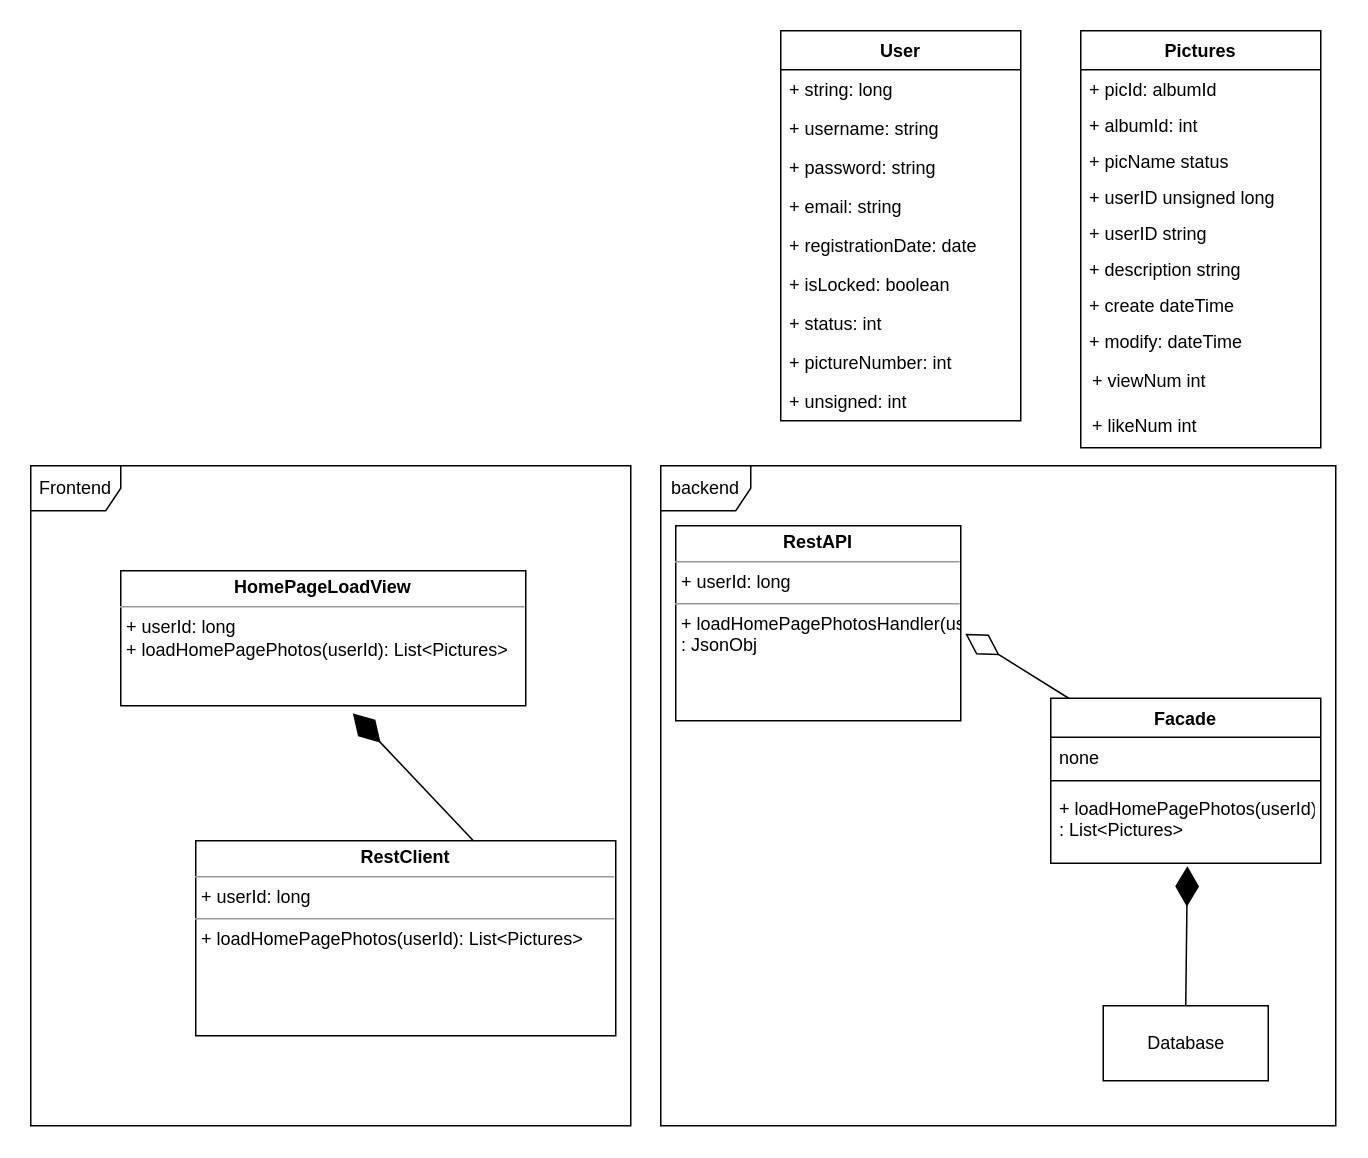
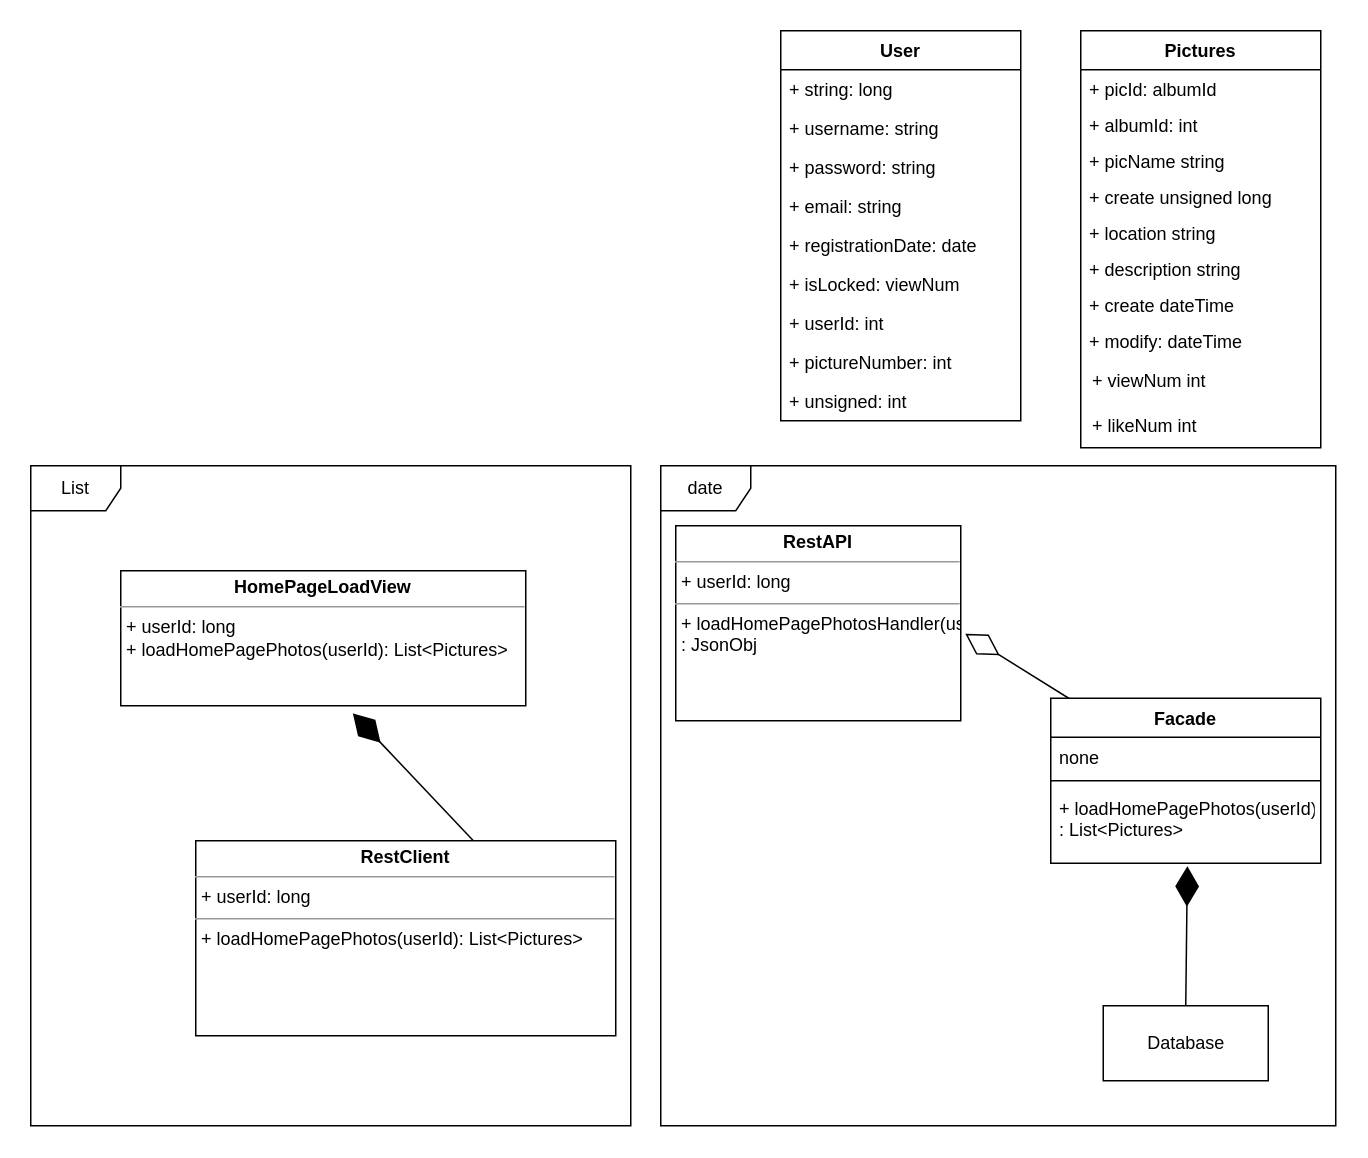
node "+ picName status": label "+ picName status" -> "+ picName string"
node "+ userID unsigned long": label "+ userID unsigned long" -> "+ create unsigned long"
node "+ userID string": label "+ userID string" -> "+ location string"
node "+ isLocked: boolean": label "+ isLocked: boolean" -> "+ isLocked: viewNum"
node "+ status: int": label "+ status: int" -> "+ userId: int"
node "Frontend": label "Frontend" -> "List"
node "backend": label "backend" -> "date"
